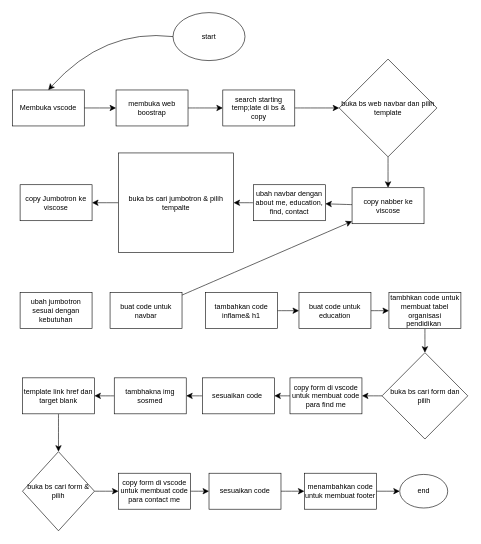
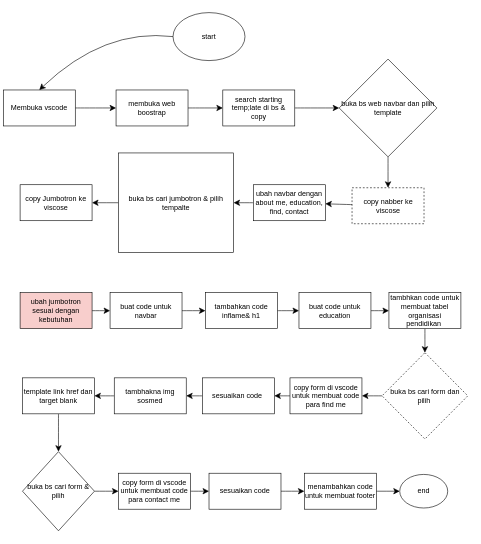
node "Membuka vscode": moved (48, 108) -> (39, 108)
node "copy nabber ke viscose": style solid -> dashed
edge "buat code untuk navbar" -> "copy nabber ke viscose": now "buat code untuk navbar" -> "tambahkan code inflame& h1"
node "ubah jumbotron sesuai dengan kebutuhan": fillcolor #ffffff -> #f8cecc
edge "ubah jumbotron sesuai dengan kebutuhan" -> "buat code untuk navbar": added
node "buka bs cari form dan pilih": style solid -> dashed
